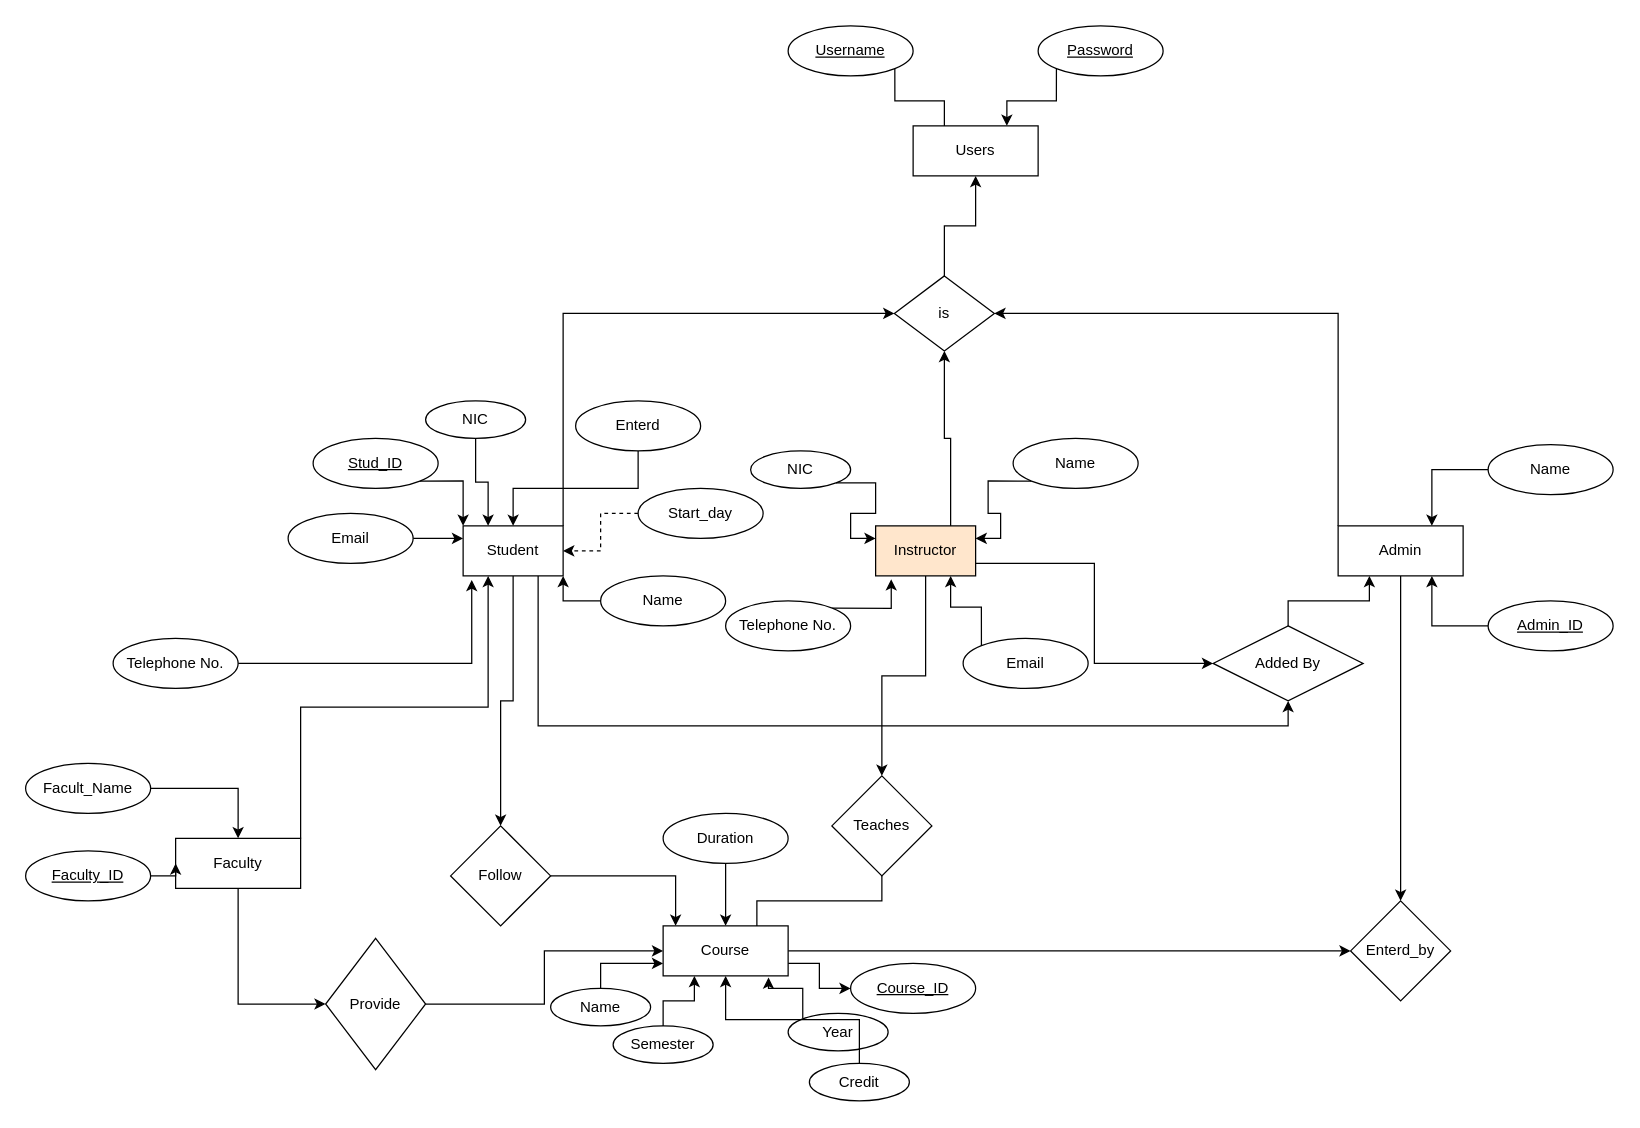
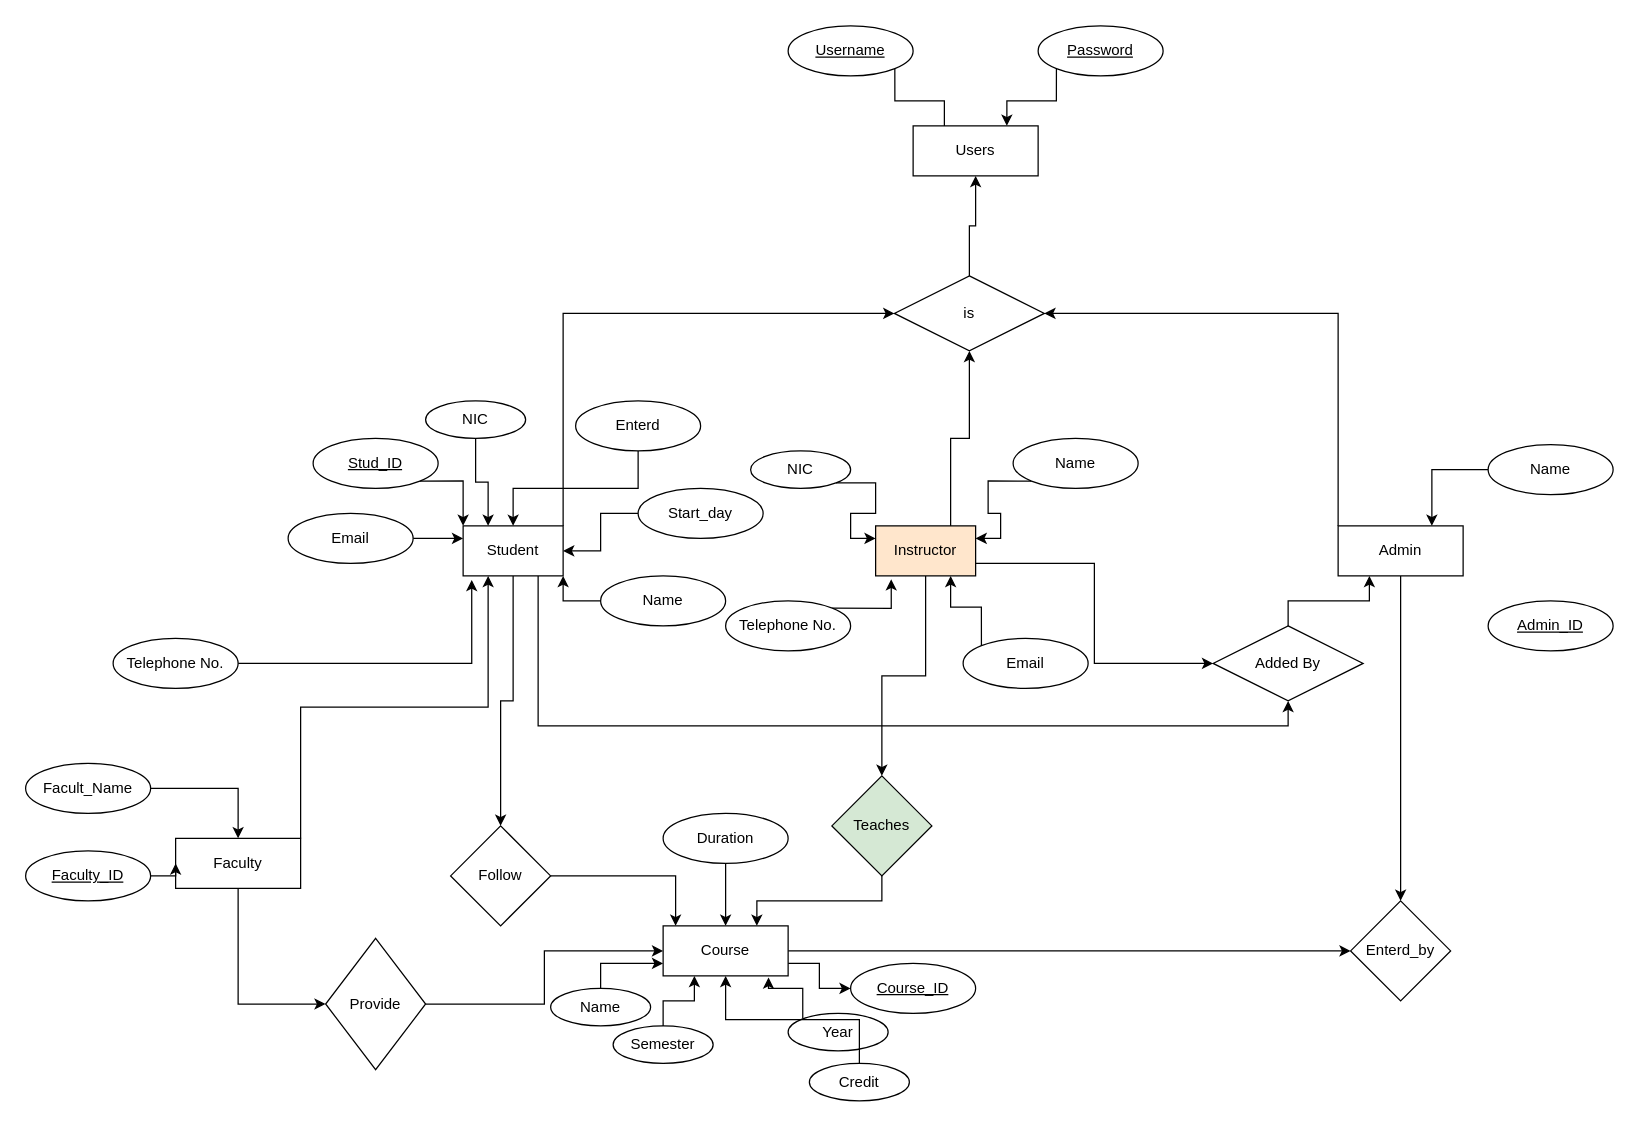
node "is": size 100x75 -> 150x75
edge "Start_day" -> "Student": style dashed -> solid
edge "Admin_ID" -> "Admin": removed
node "Teaches": fillcolor #ffffff -> #d5e8d4
edge "Teaches" -- "Course": arrowhead none -> classic
